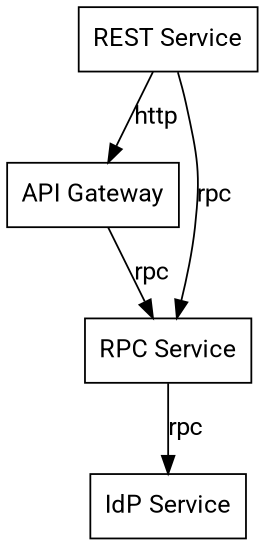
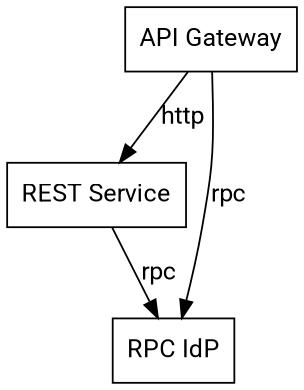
edge "REST Service" -> "API Gateway": reversed
node "RPC Service": label "RPC Service" -> "RPC IdP"
node "IdP Service": removed
